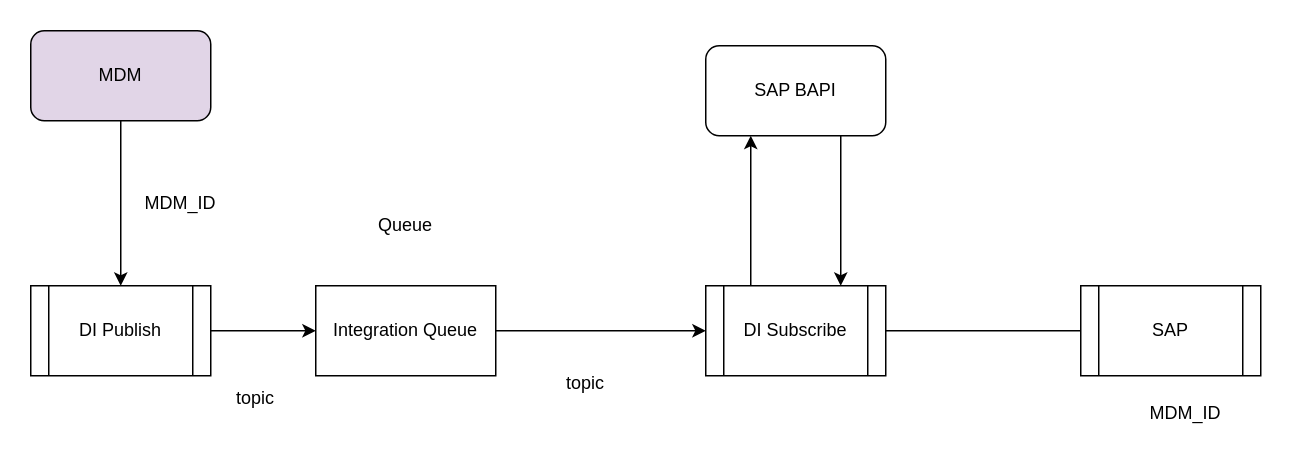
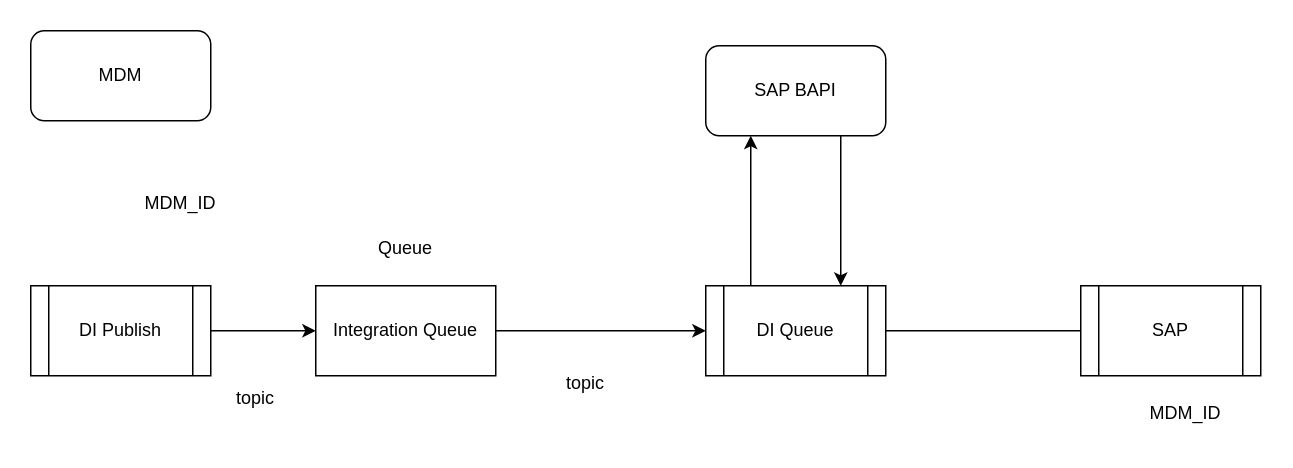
node "MDM": fillcolor #e1d5e7 -> #ffffff
edge "MDM" -> "DI Publish": removed
node "Queue": moved (406, 226) -> (406, 248)
node "DI Subscribe": label "DI Subscribe" -> "DI Queue"
